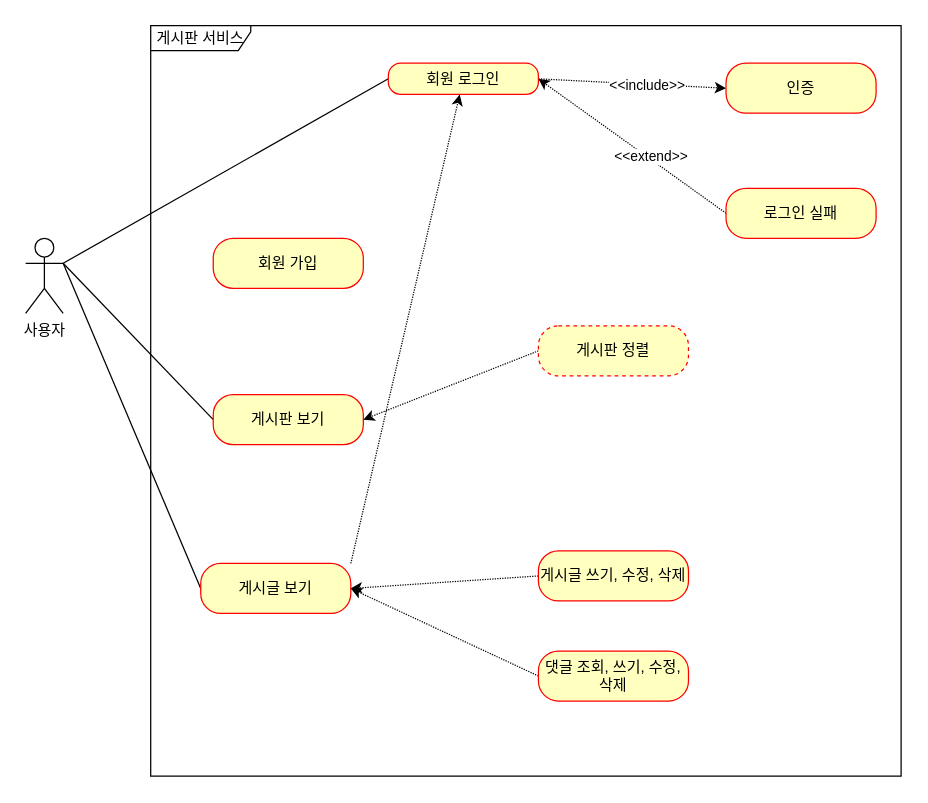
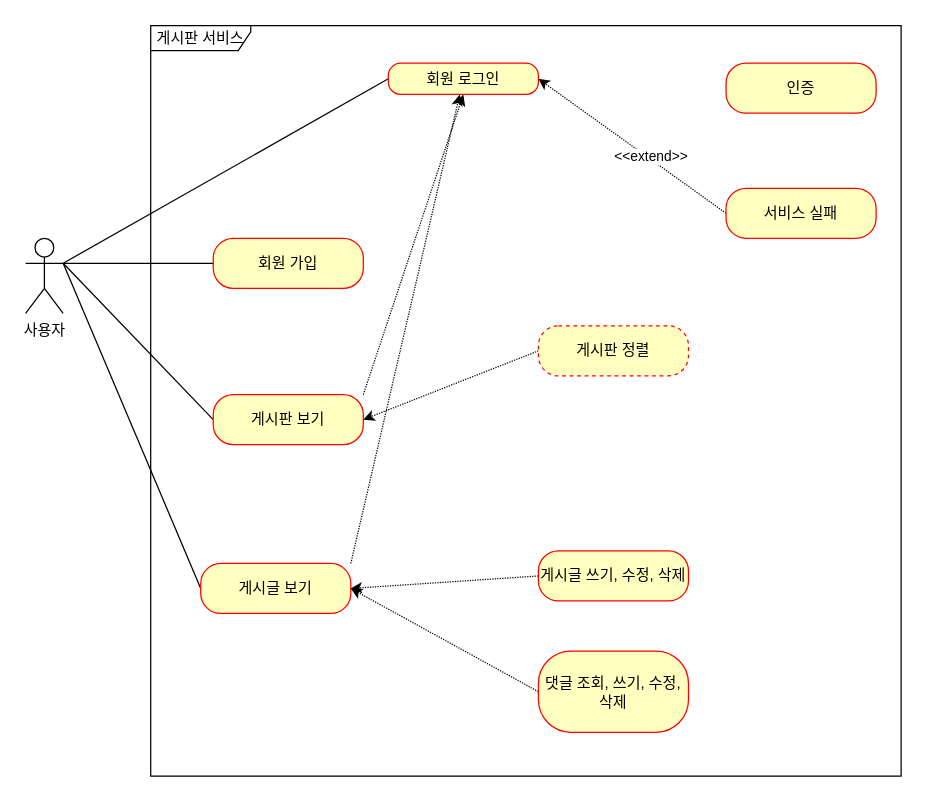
edge "회원 로그인" -> "인증": removed, label "<<include>>"
node "로그인 실패": label "로그인 실패" -> "서비스 실패"
edge "회원 가입" -- "사용자": added
edge "게시판 보기" -> "회원 로그인": added
node "댓글 조회, 쓰기, 수정, 삭제": size 150x50 -> 150x81
